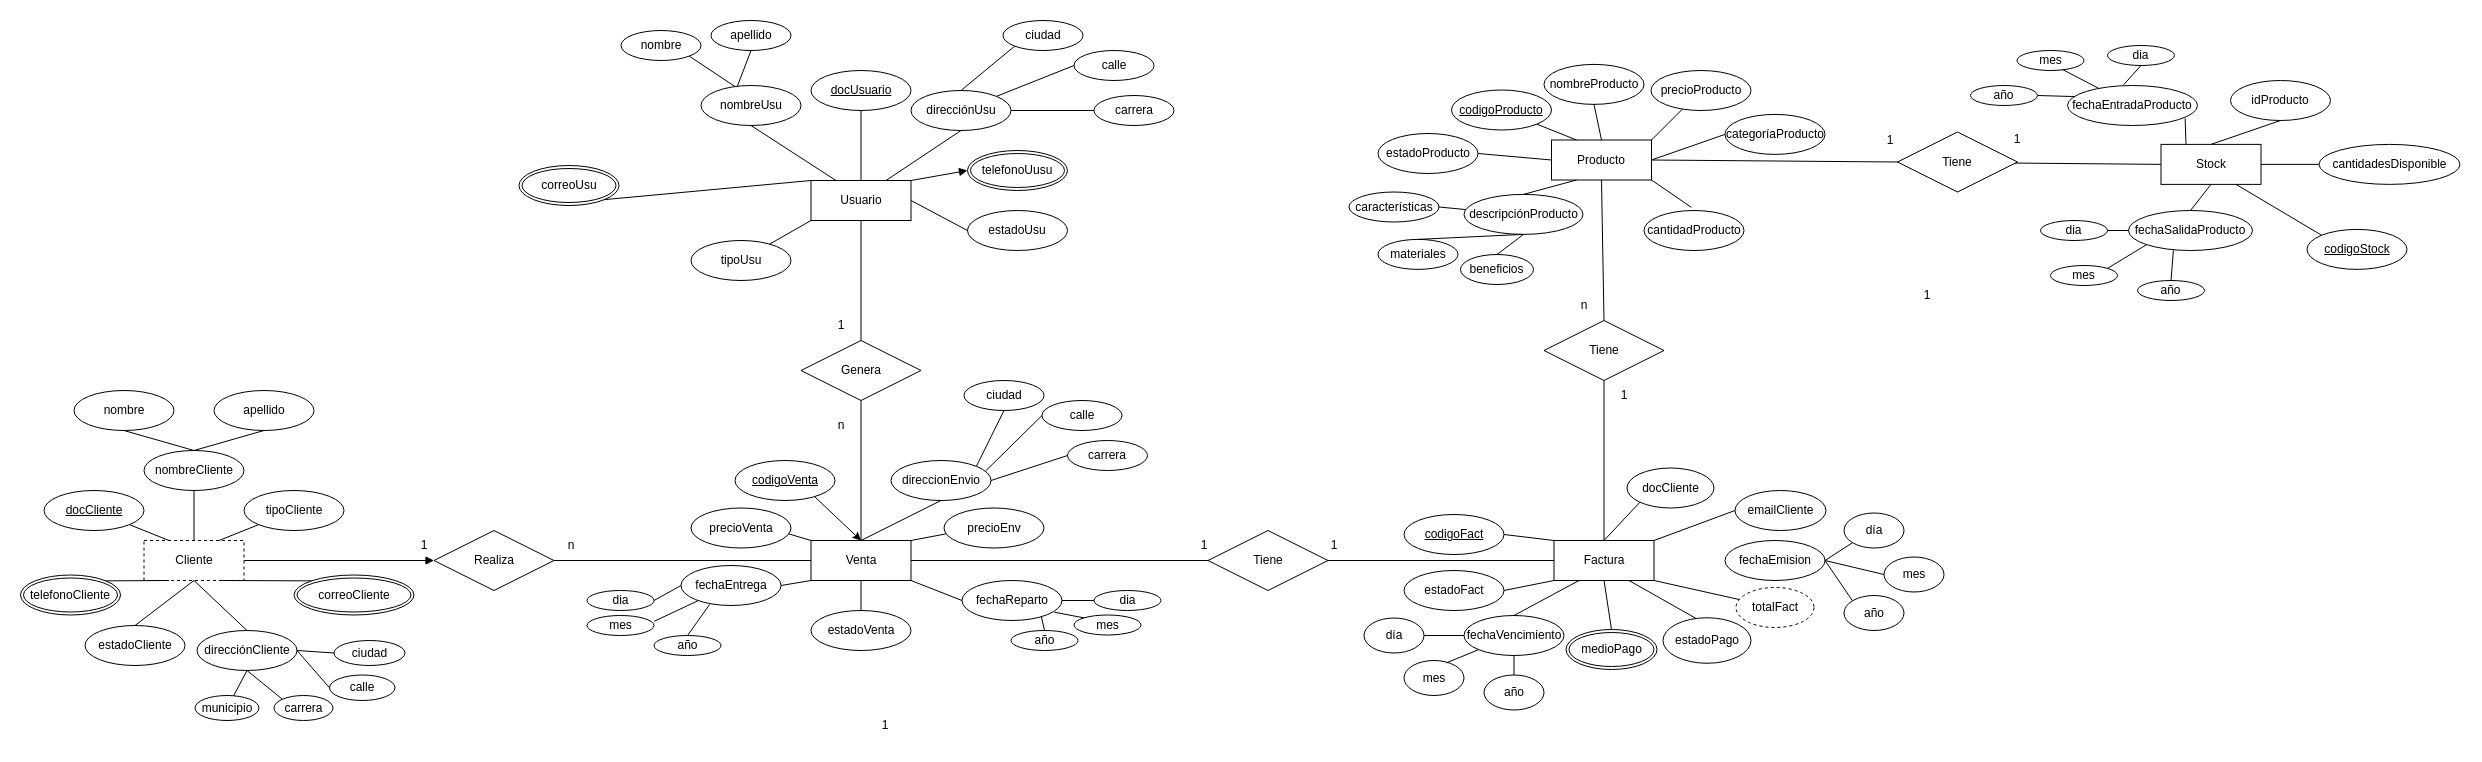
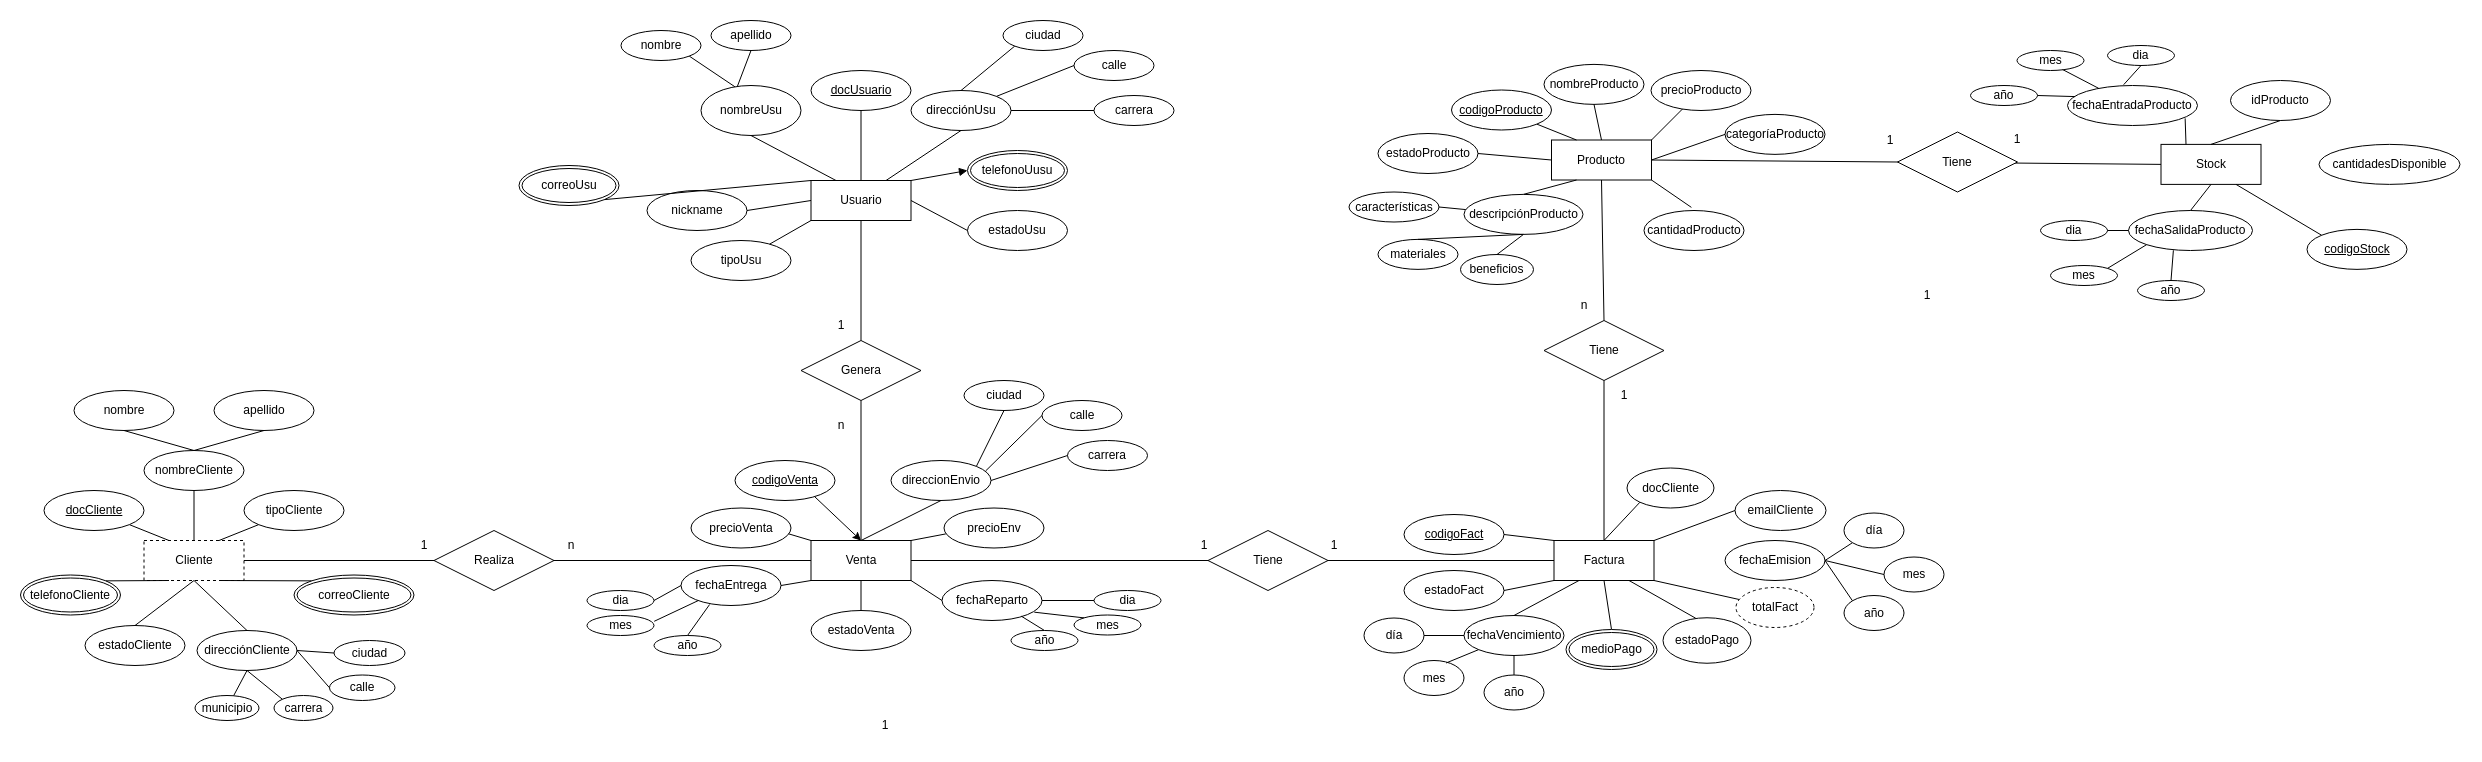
node "nombreUsu": size 100x40 -> 100x50
edge "Stock" -- "cantidadesDisponible": removed
edge "Usuario" -- "nickname": added
node "nickname": added
edge "Cliente" -> "Realiza": arrowhead block -> none
node "fechaReparto": moved (1012, 601) -> (992, 601)
